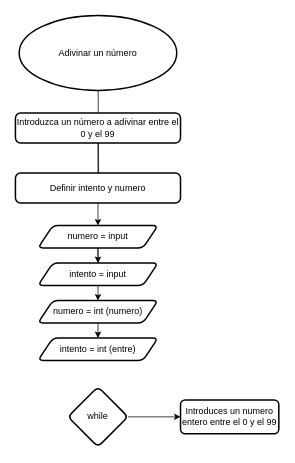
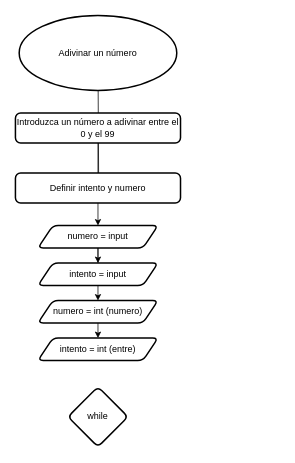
edge "while" -> "Introduces un numero entero entre el 0 y el 99": removed
node "Introduces un numero entero entre el 0 y el 99": removed
